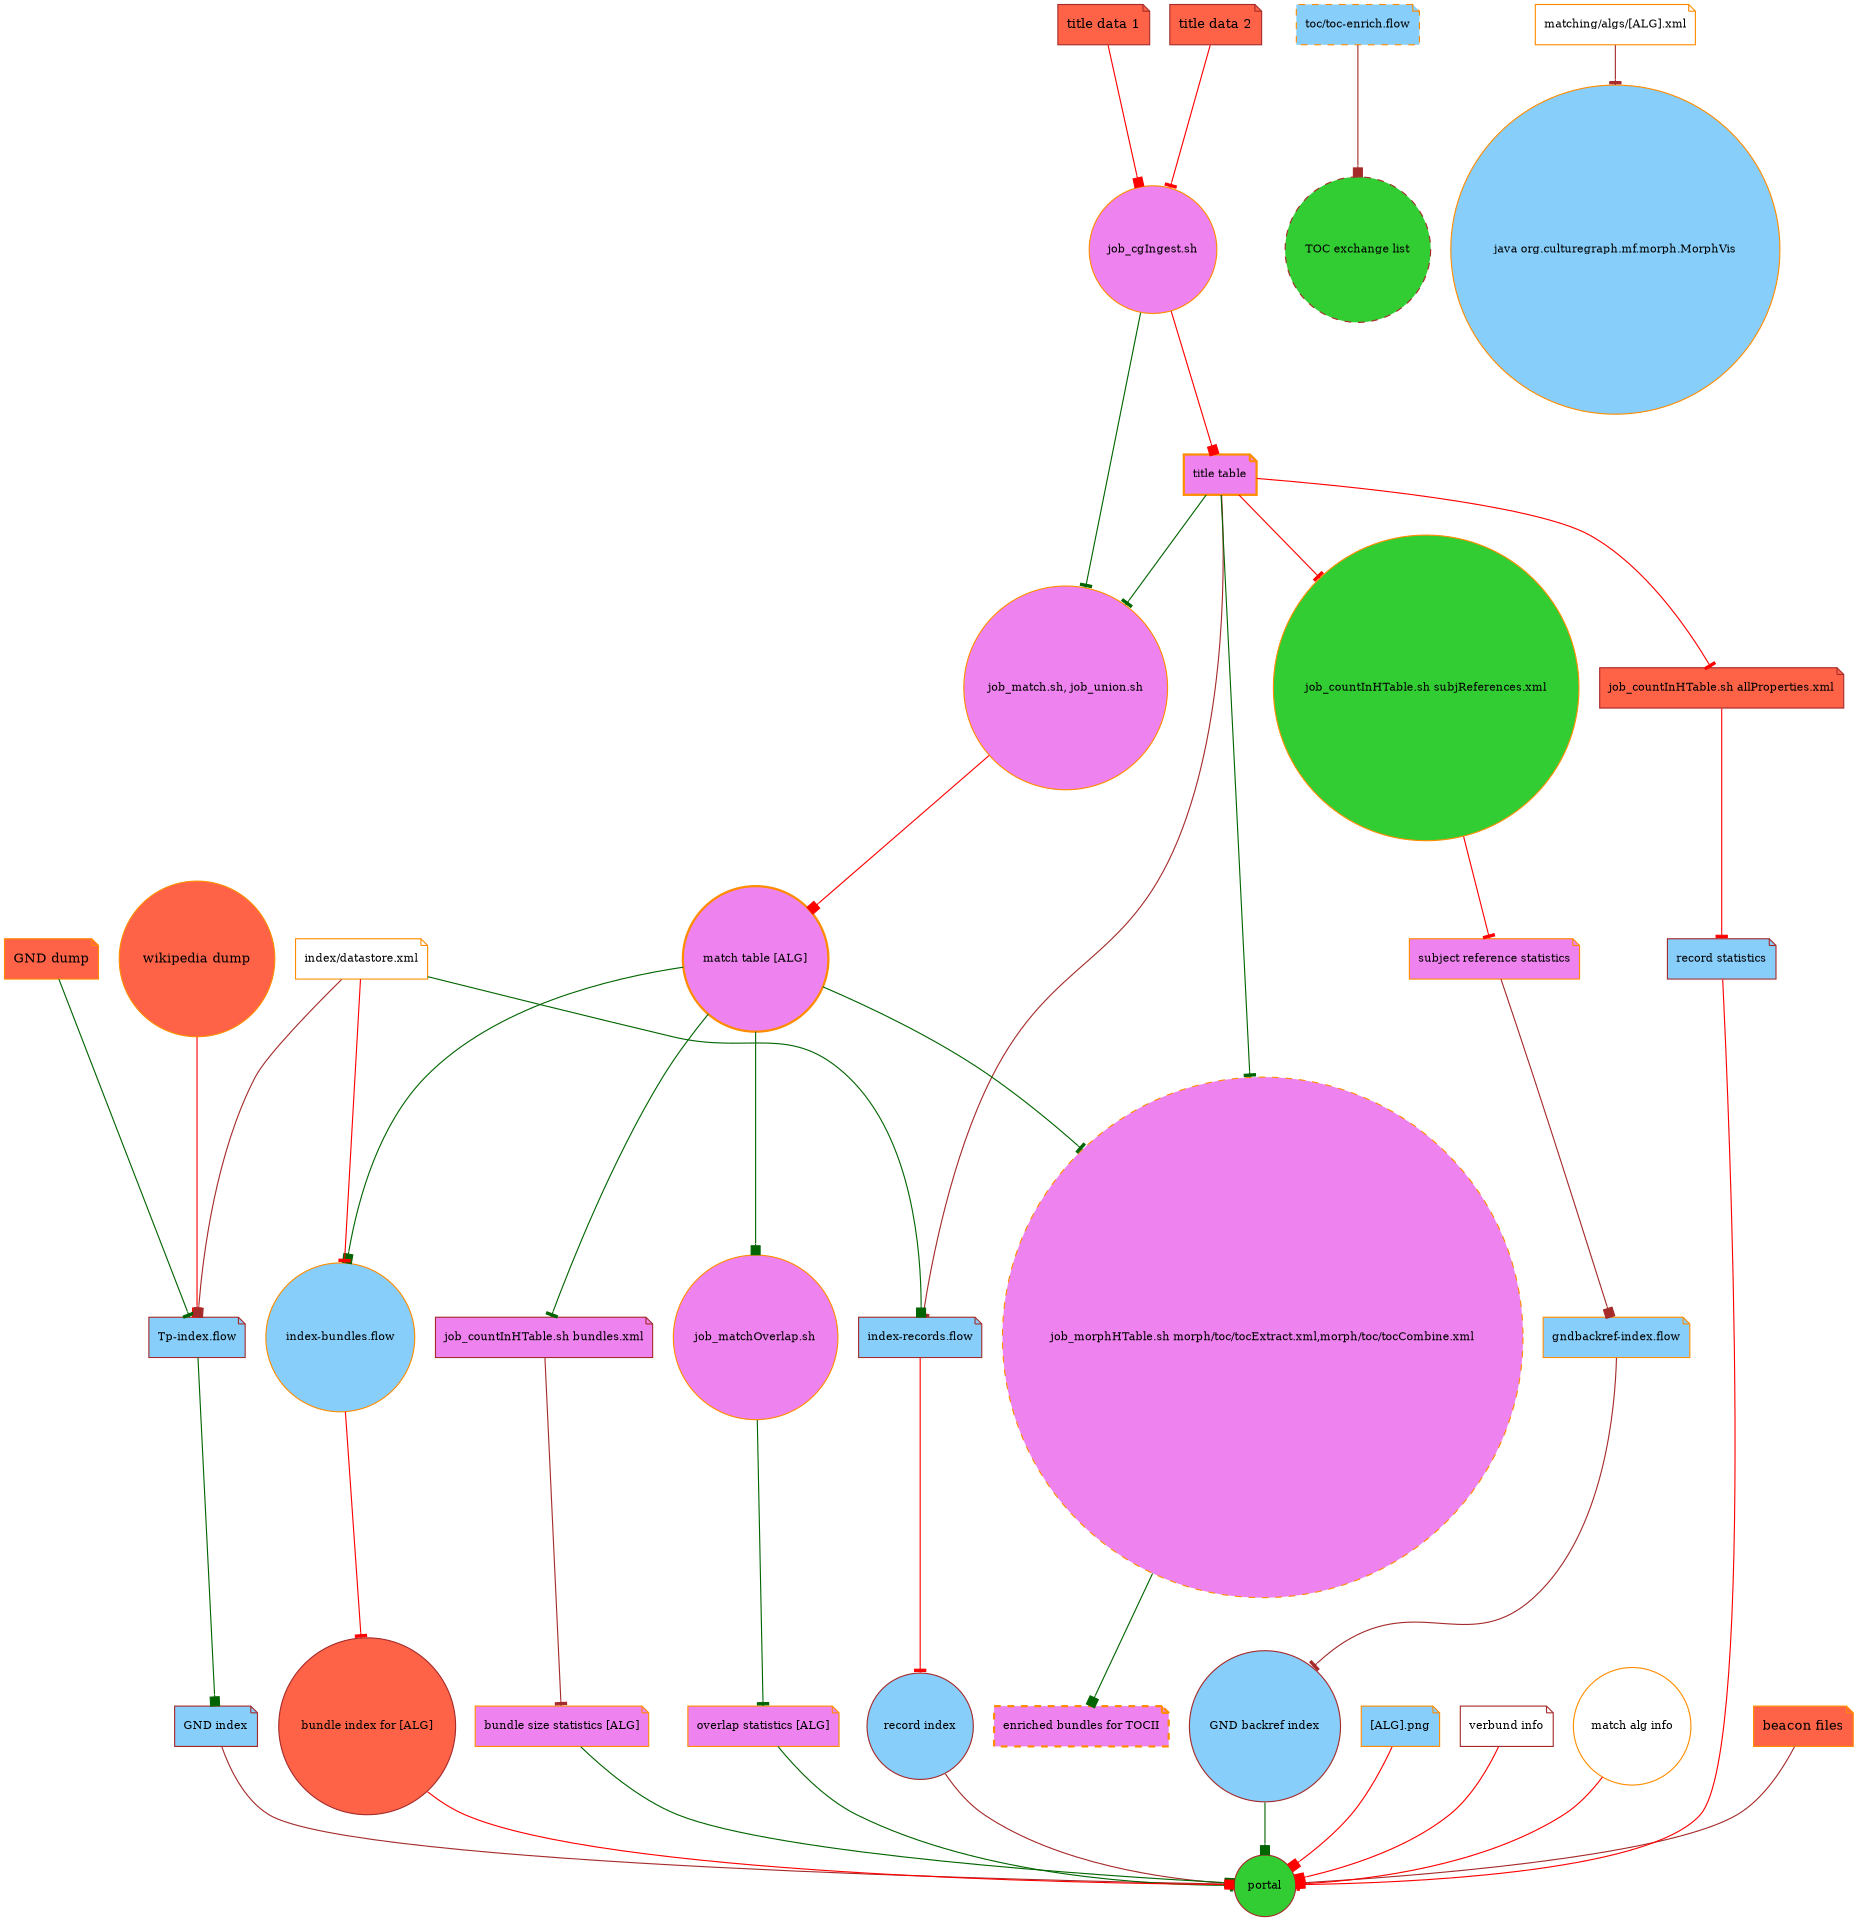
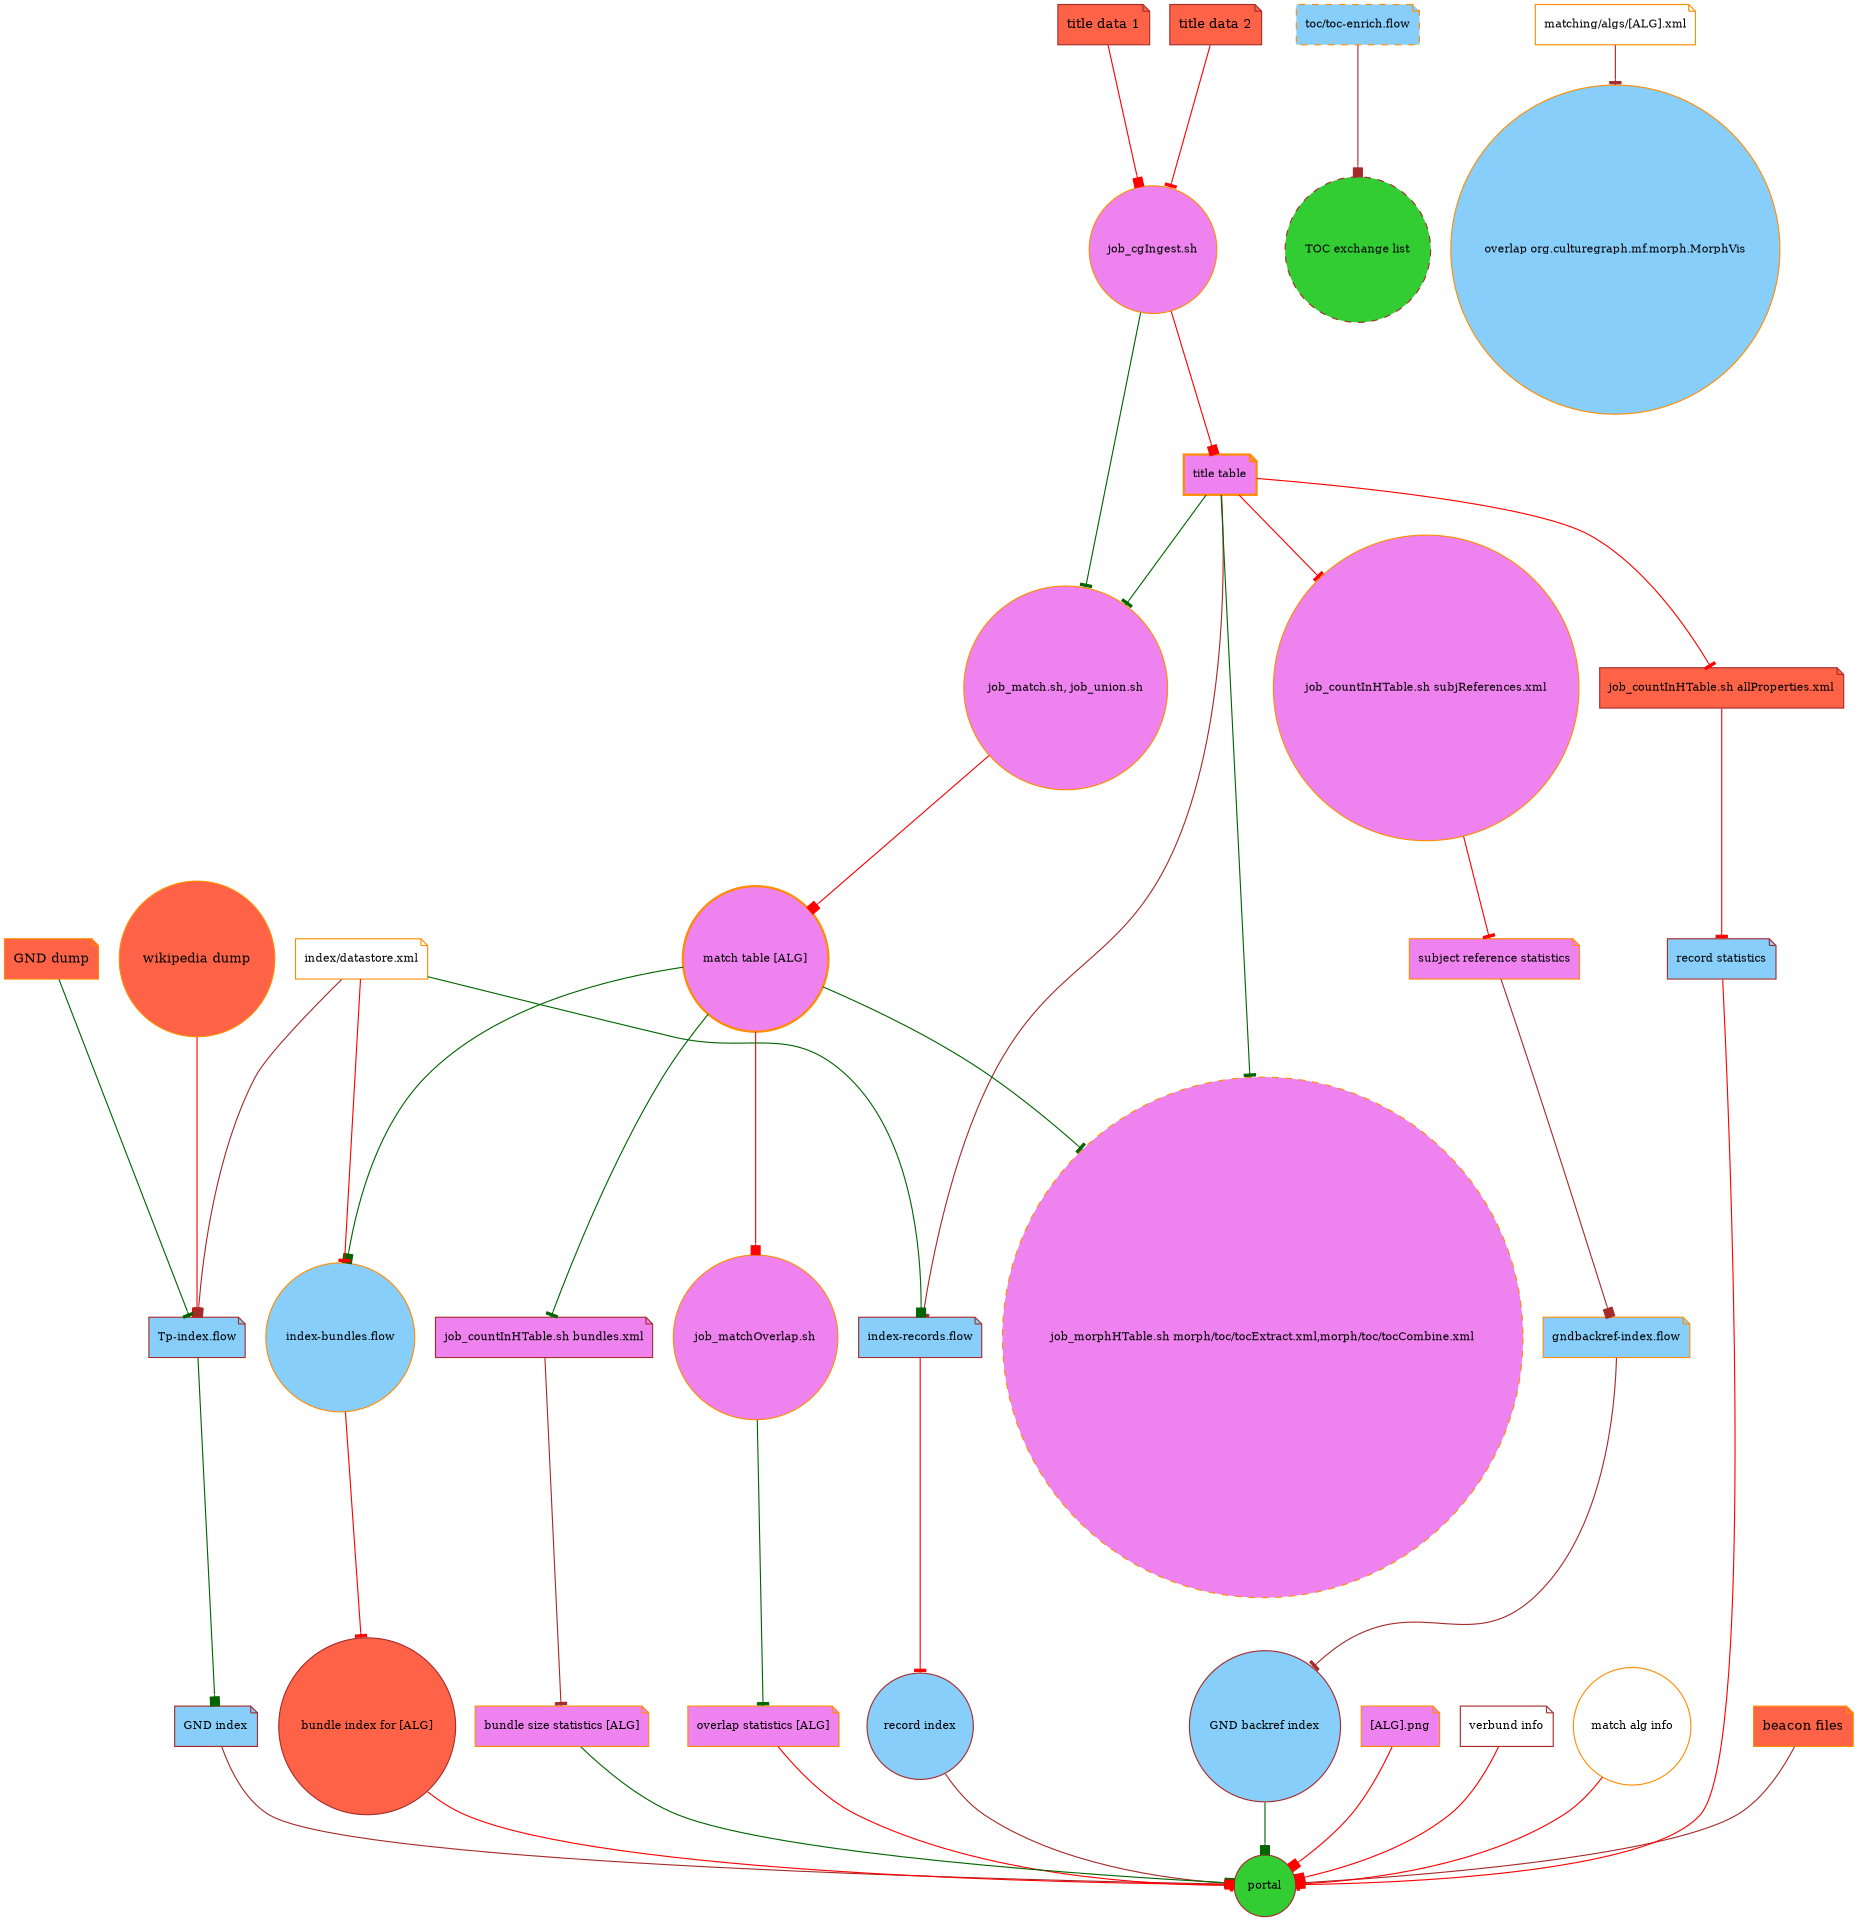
node "java org.culturegraph.mf.morph.MorphVis": label "java org.culturegraph.mf.morph.MorphVis" -> "overlap org.culturegraph.mf.morph.MorphVis"
node "job_countInHTable.sh subjReferences.xml": fillcolor limegreen -> violet
edge "match table [ALG]" -> "job_matchOverlap.sh": color darkgreen -> red
node "enriched bundles for TOCII": removed
node "[ALG].png": fillcolor lightskyblue -> violet
edge "overlap statistics [ALG]" -> "portal": color darkgreen -> red
